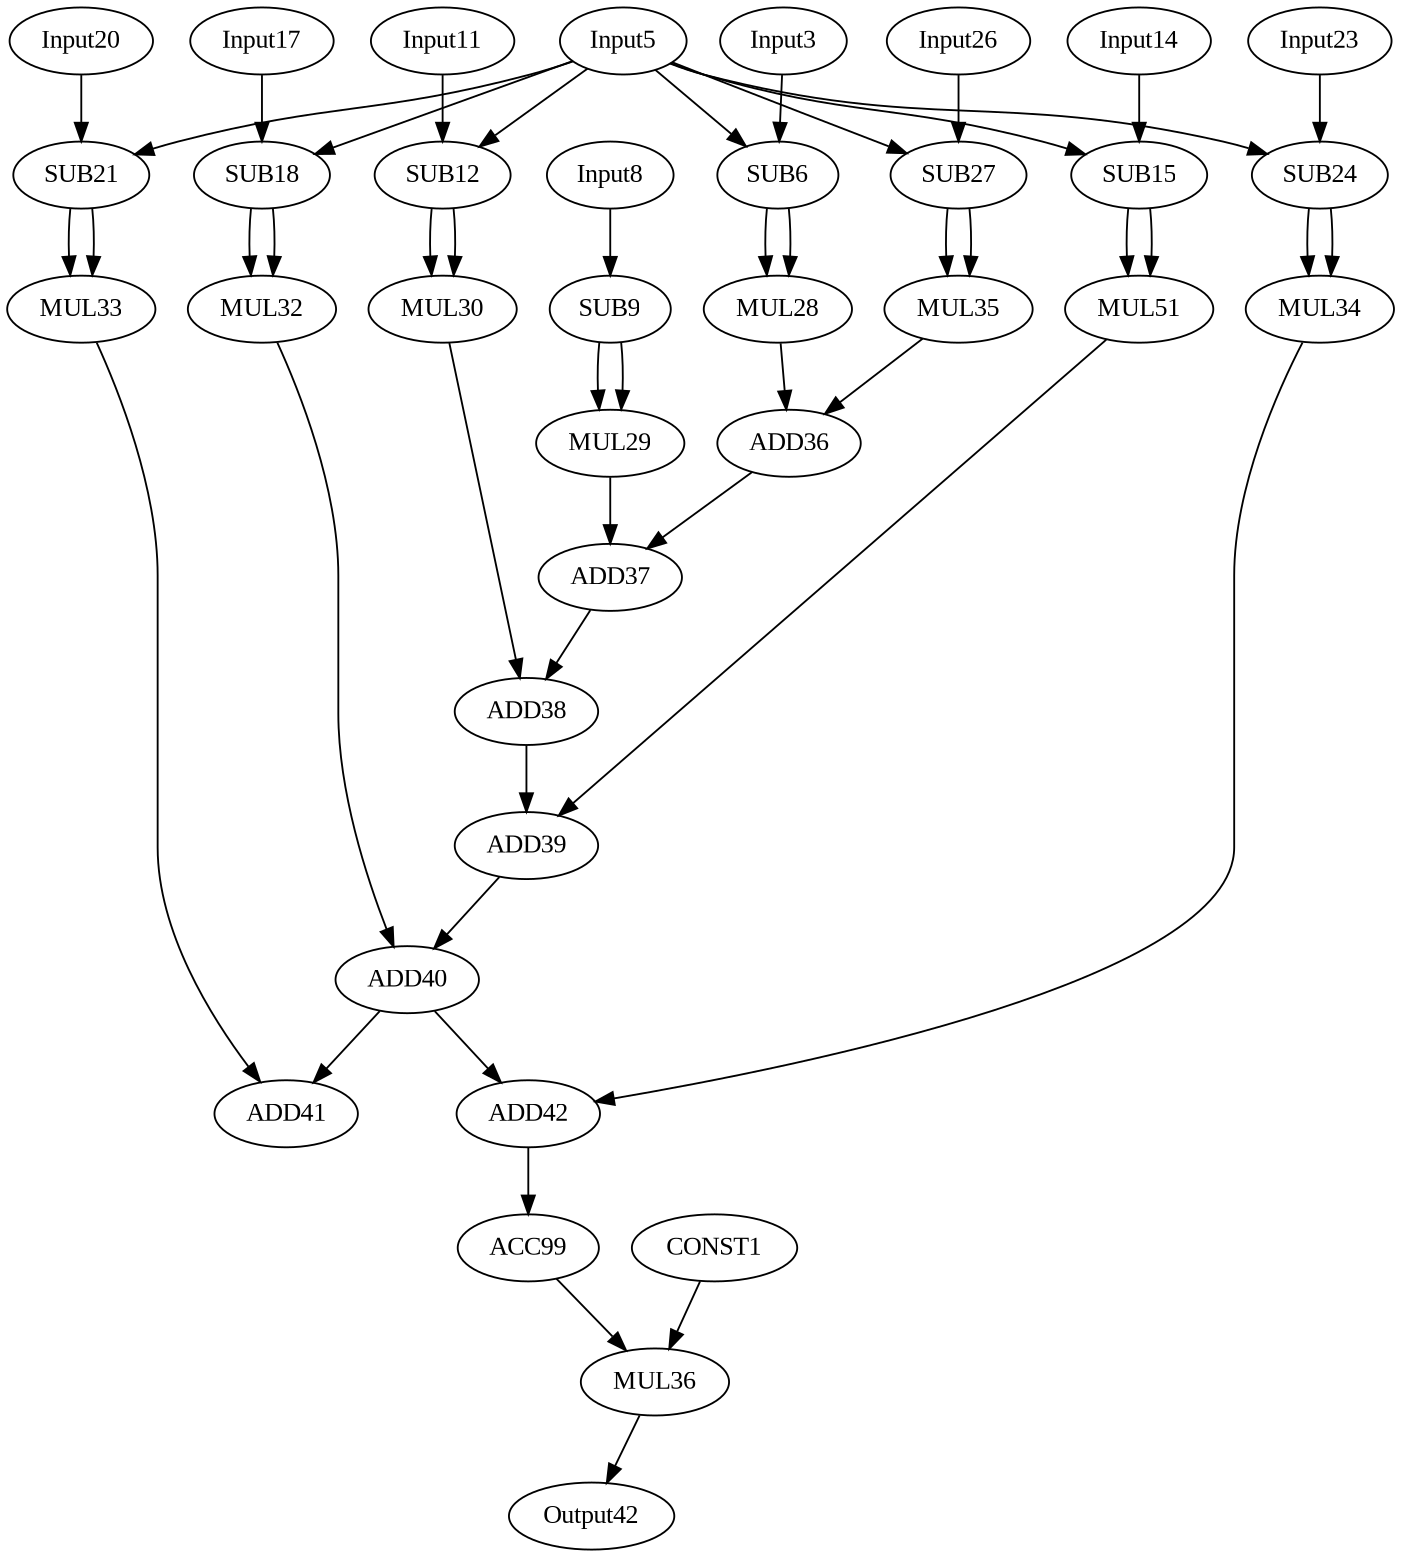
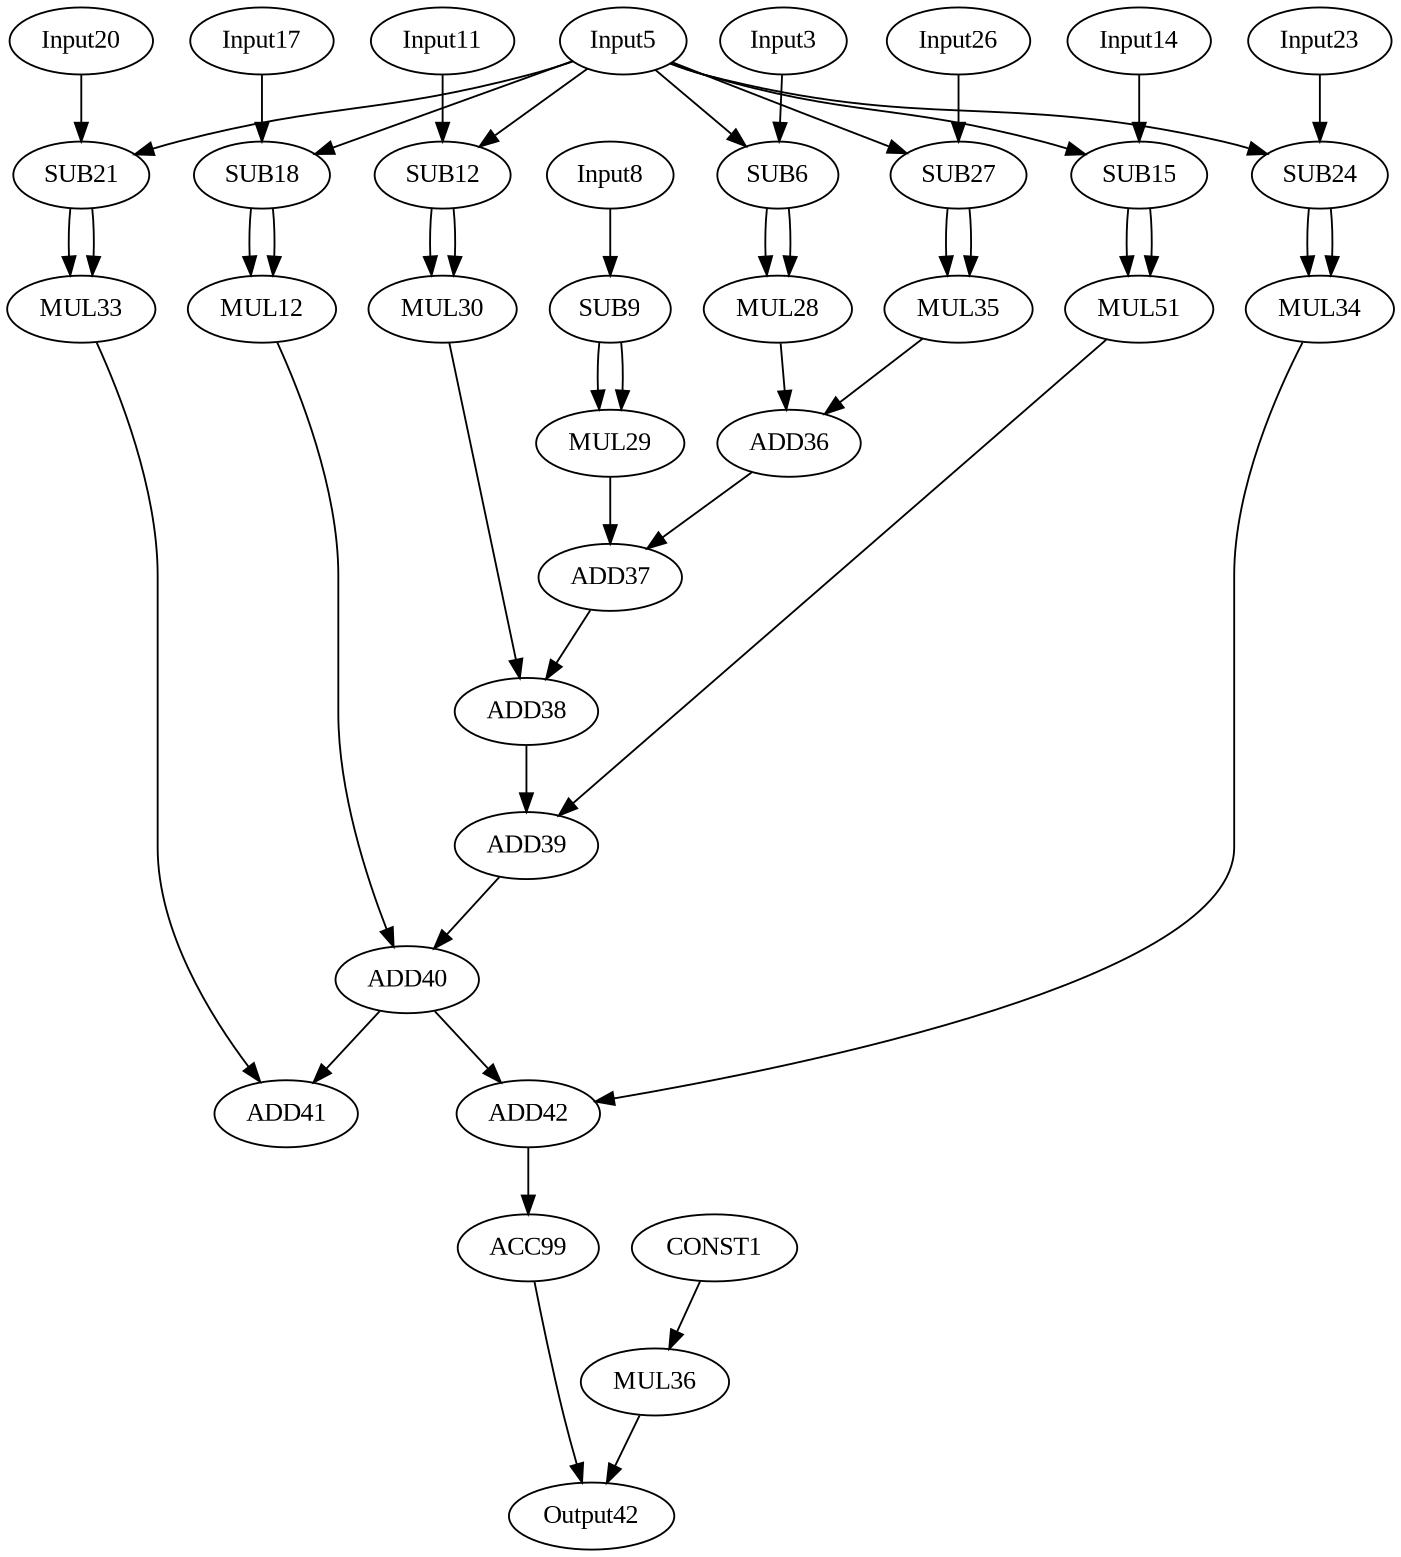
node "MUL32": label "MUL32" -> "MUL12"
edge "ACC99" -> "MUL36": now "ACC99" -> "Output42"
